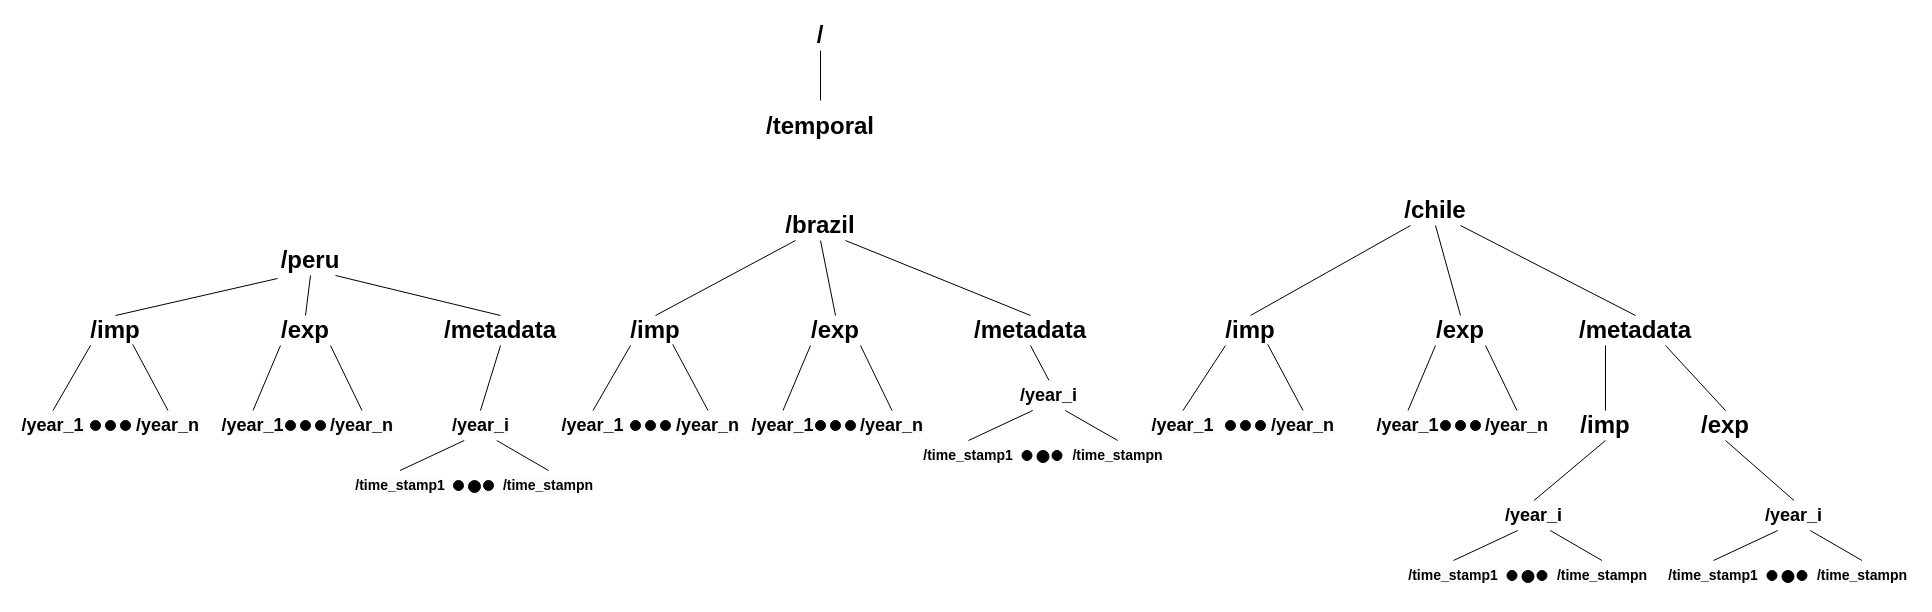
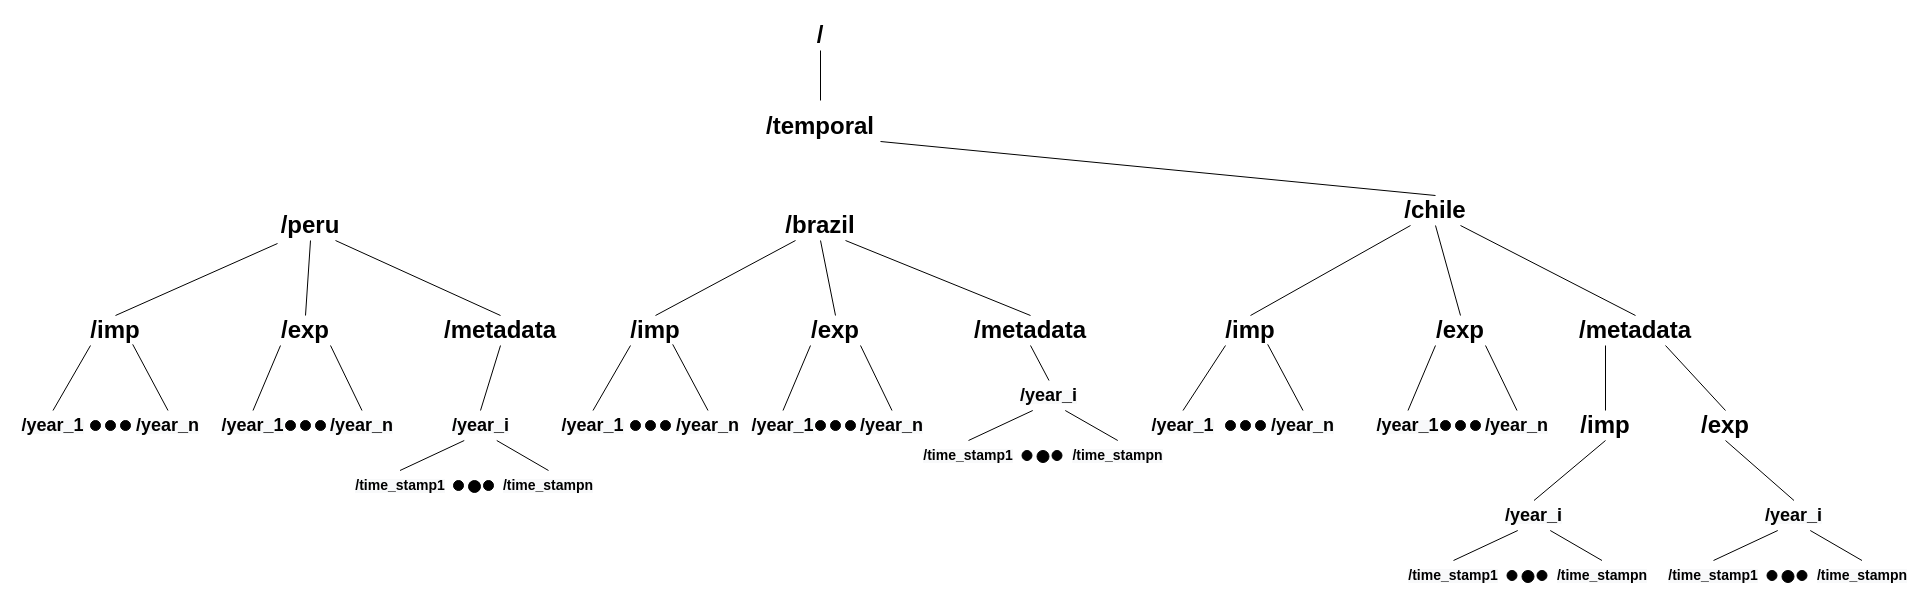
edge "/temporal" -- "/chile": added
node "/peru": moved (311, 261) -> (311, 226)
